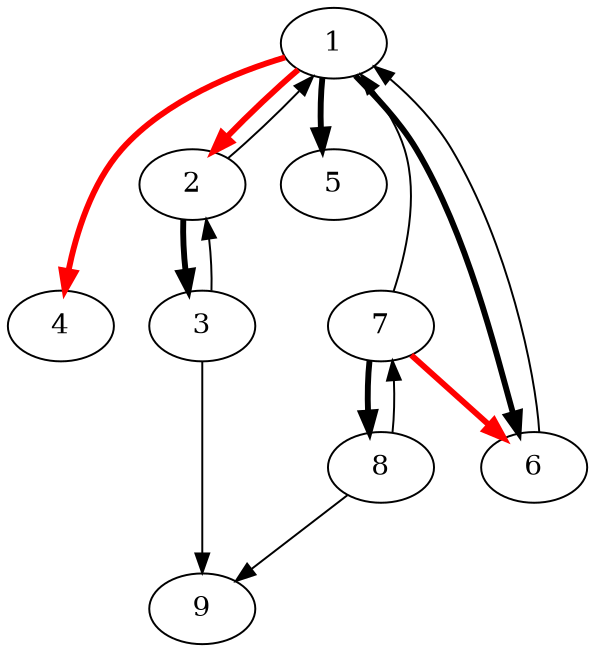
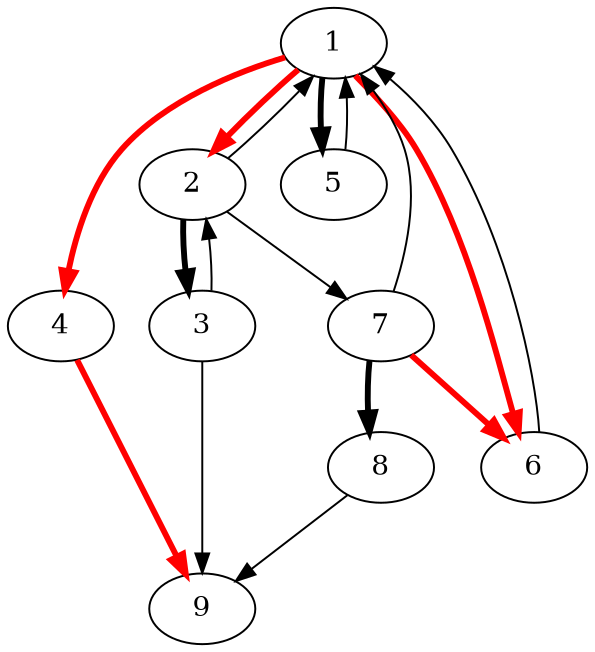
edge "5" -> "1": added
edge "1" -> "6": color black -> red
edge "8" -> "7": now "2" -> "7"
edge "4" -> "9": added
